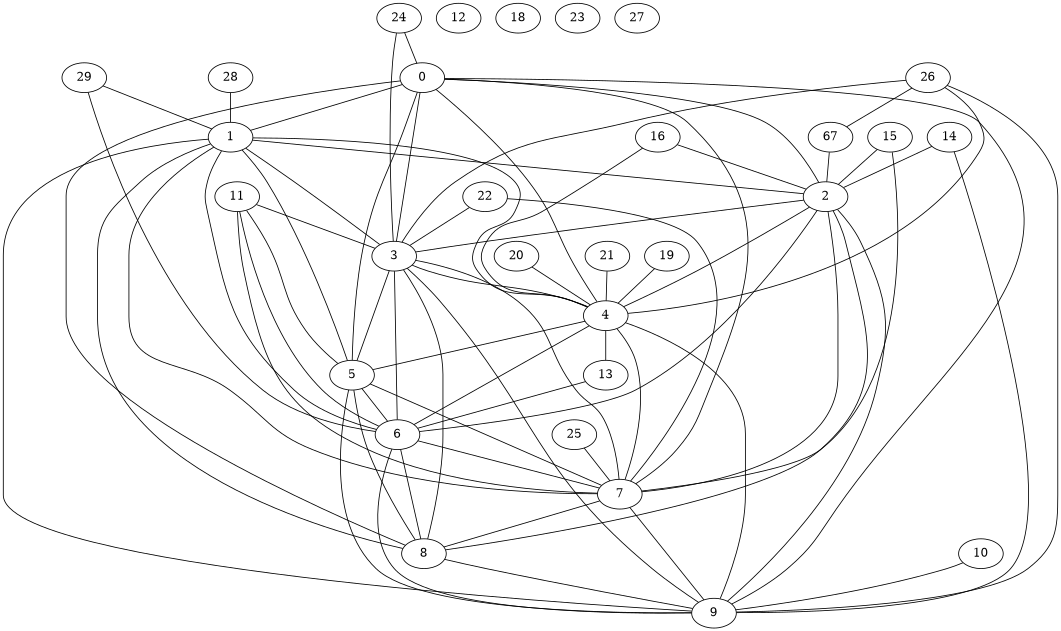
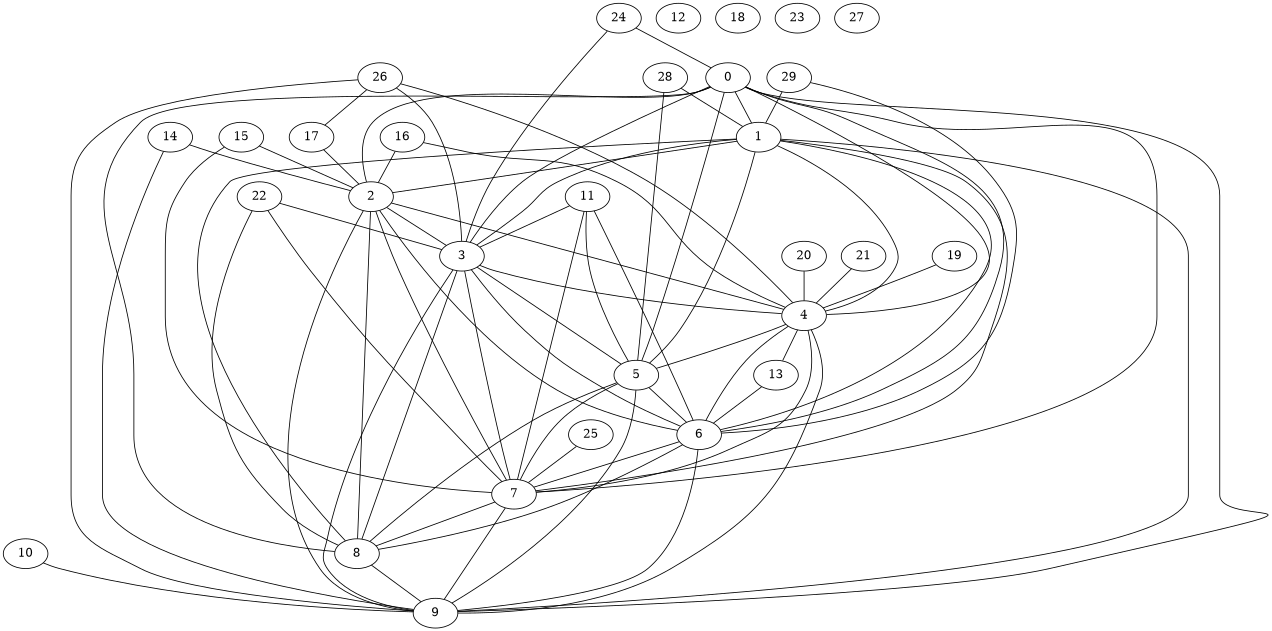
node "67": label "67" -> "17"
edge "28" -- "5": added
edge "0" -- "6": added
edge "22" -- "8": added
